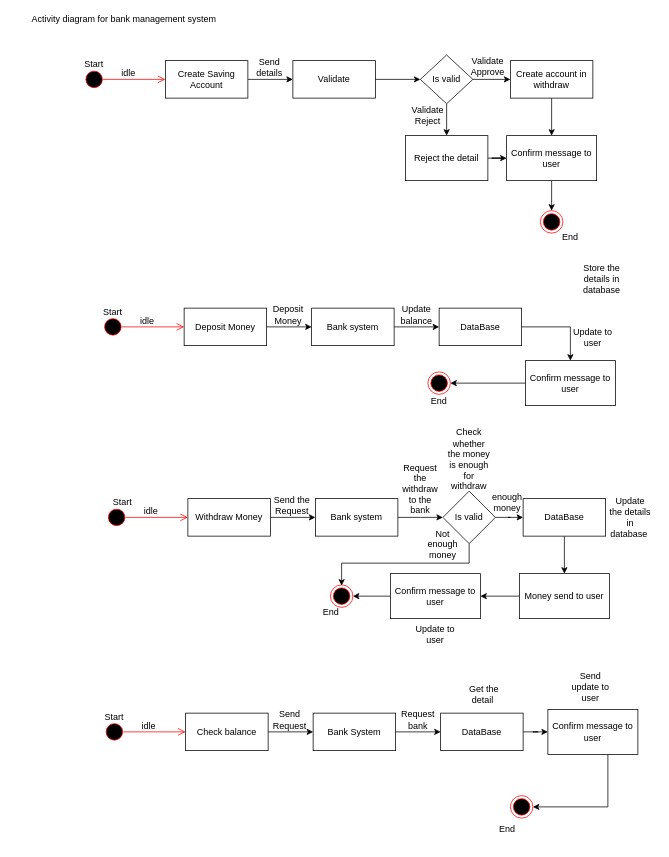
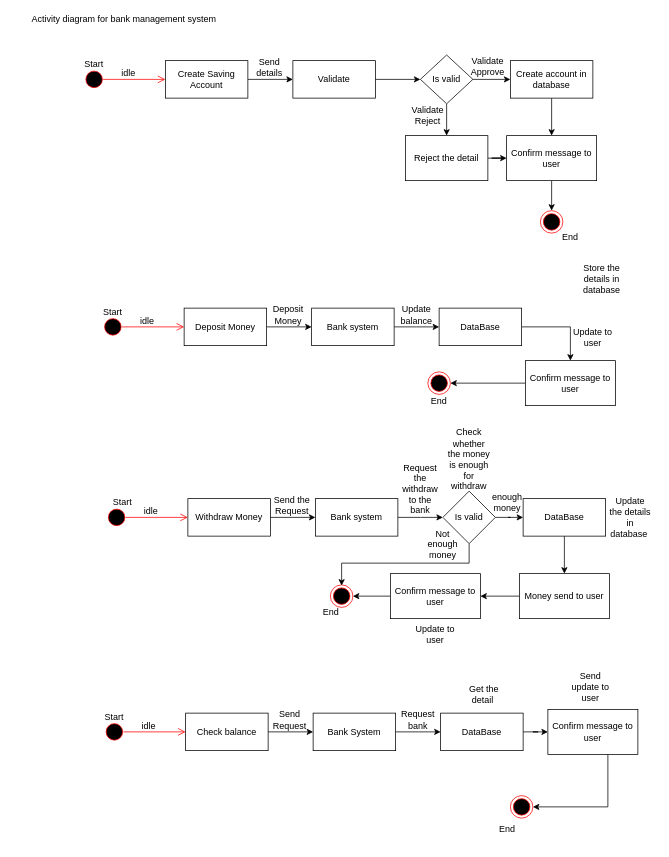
node "Create account in withdraw": label "Create account in withdraw" -> "Create account in database"
